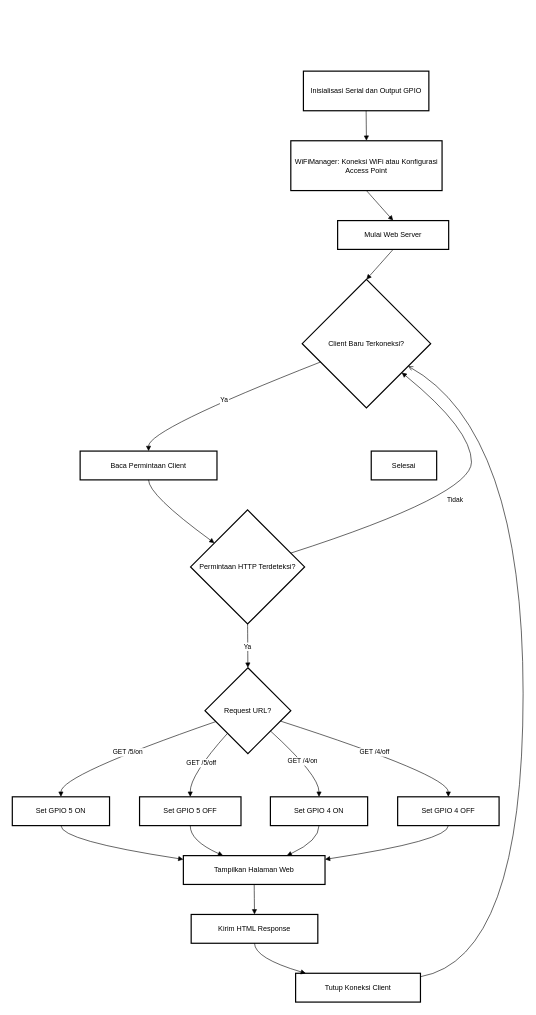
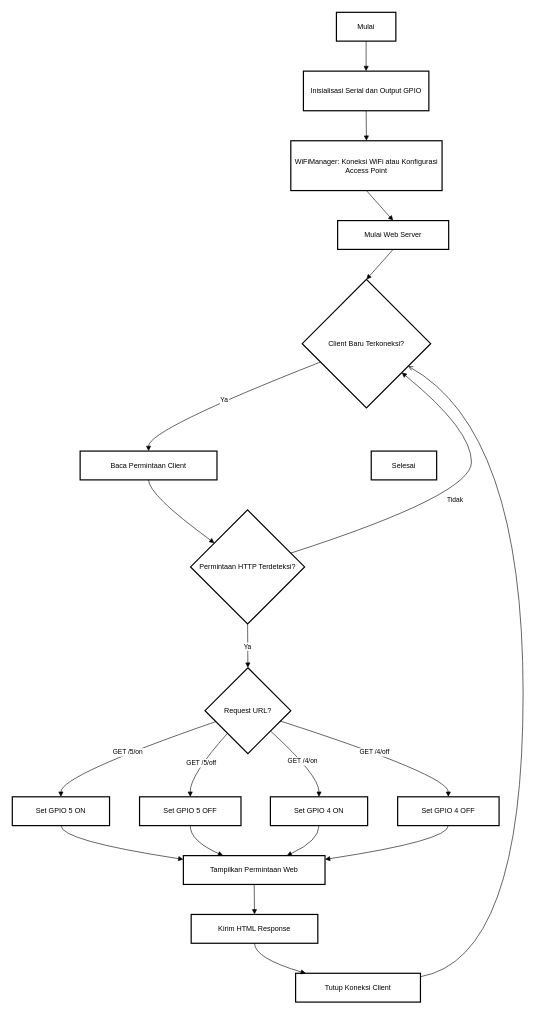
node "Mulai": added
edge "Mulai" -> "Inisialisasi Serial dan Output GPIO": added
node "Tampilkan Halaman Web": label "Tampilkan Halaman Web" -> "Tampilkan Permintaan Web"
